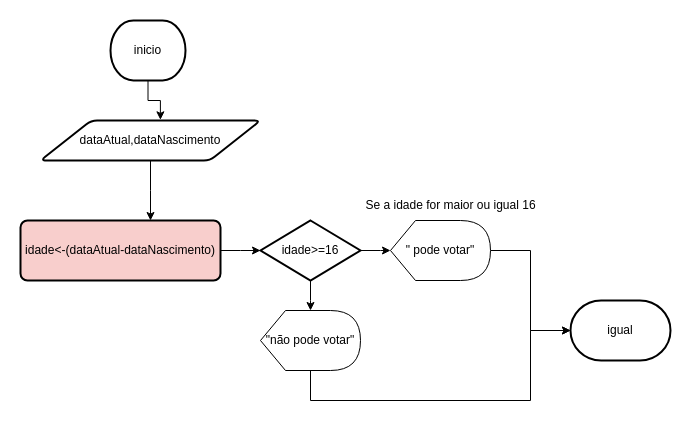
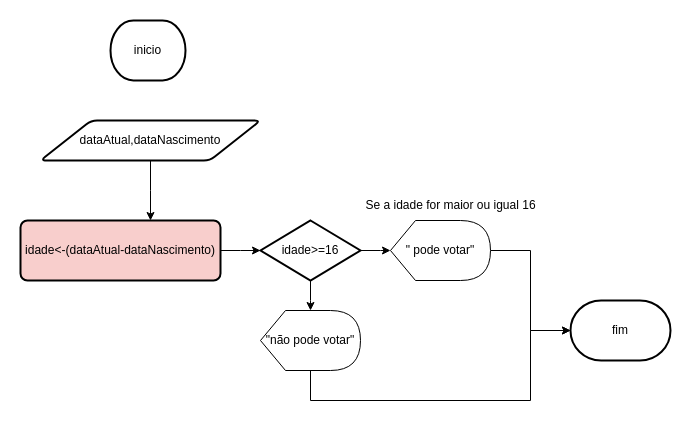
edge "inicio" -> "dataAtual,dataNascimento": removed
node "igual": label "igual" -> "fim"
